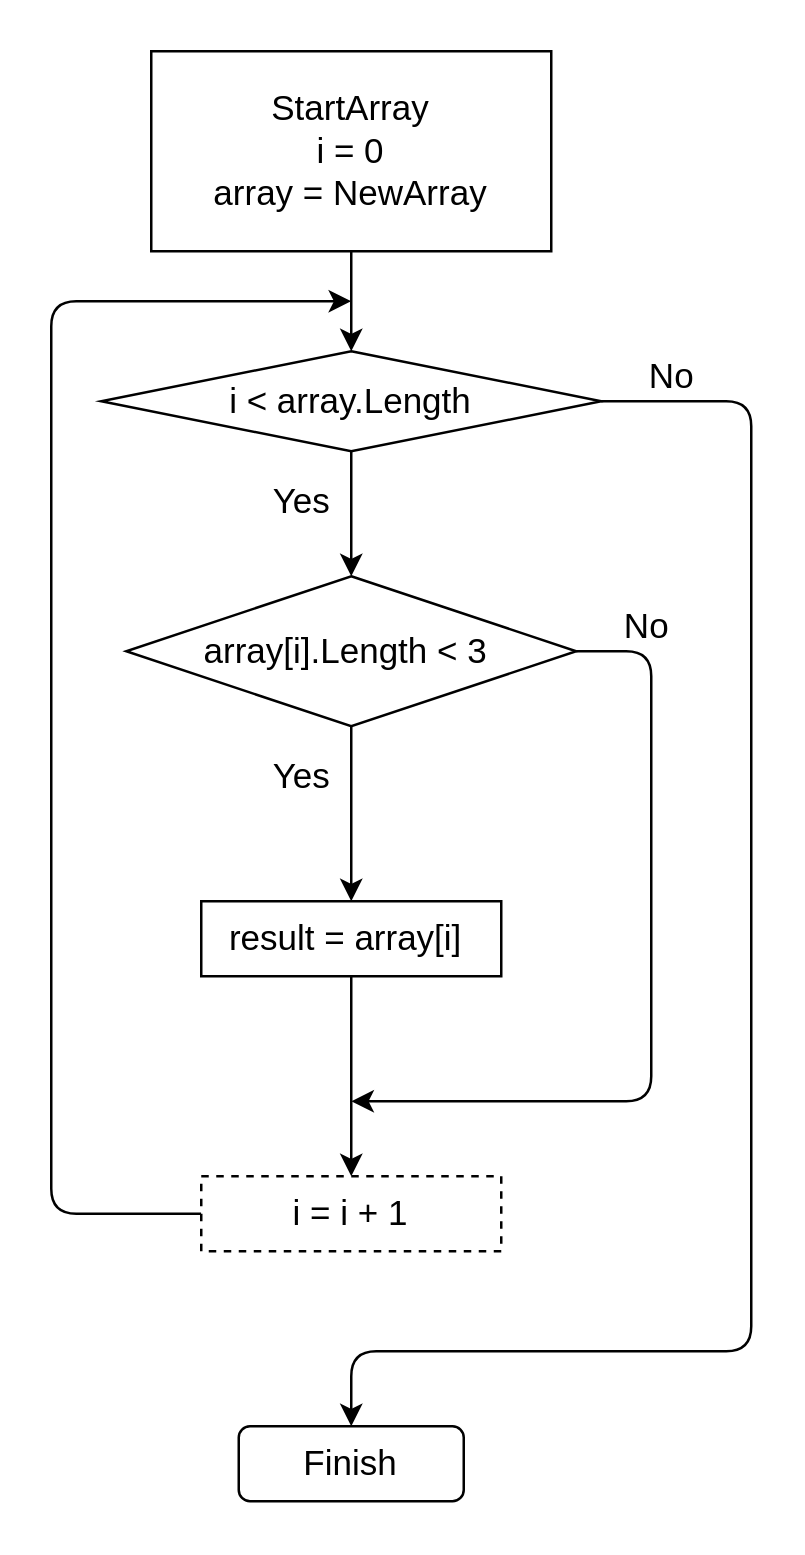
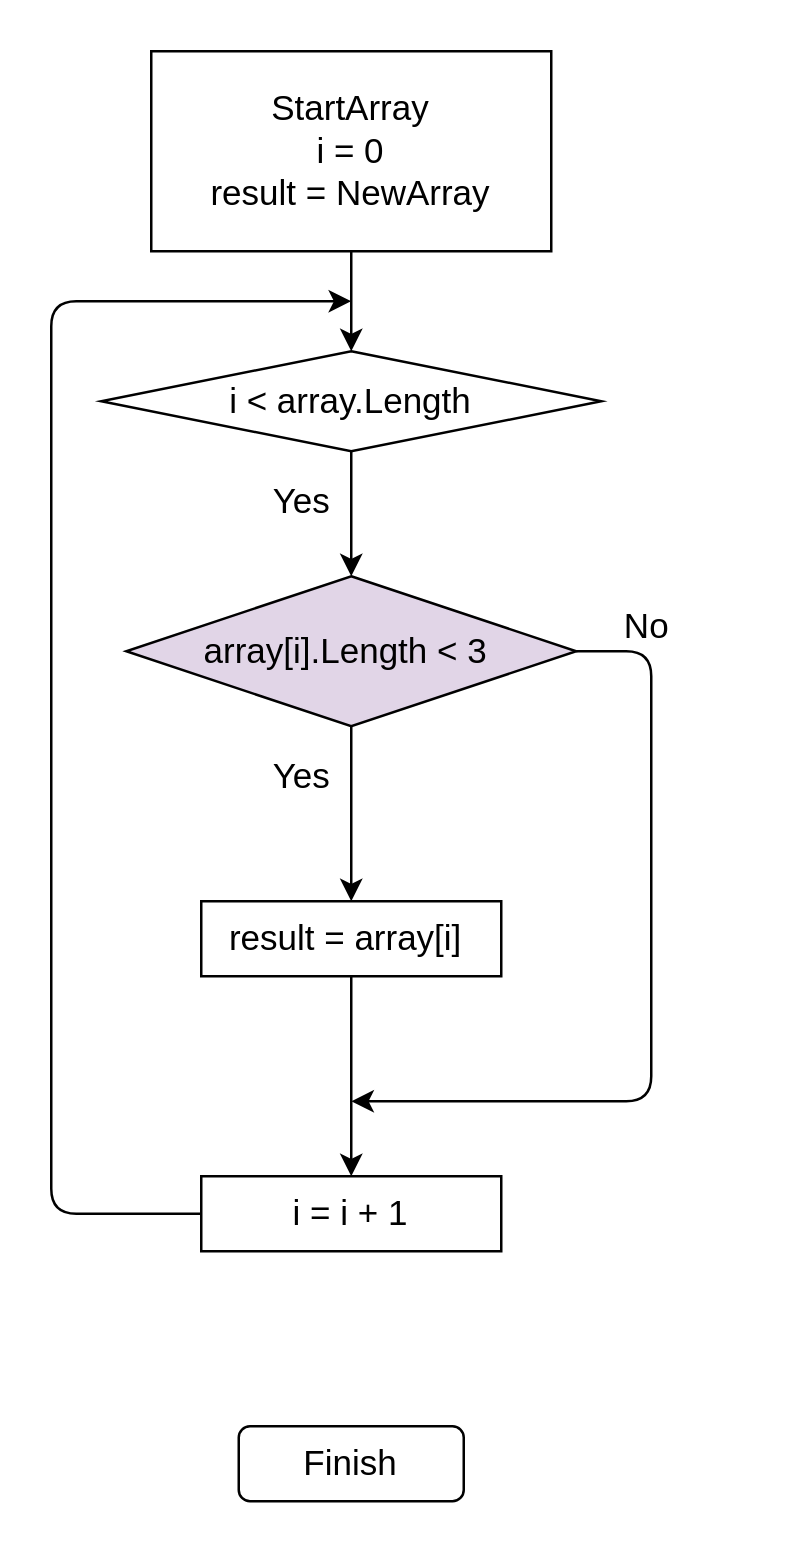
node "StartArray i = 0 array = NewArray": label "StartArray i = 0 array = NewArray" -> "StartArray i = 0 result = NewArray"
node "array[i].Length < 3": fillcolor #ffffff -> #e1d5e7
edge "i < array.Length" -> "Finish": removed, label "No"
node "i = i + 1": style dashed -> solid
